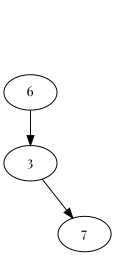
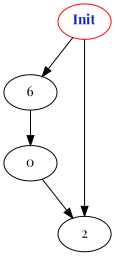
node "Init": added
node "3": label "3" -> "0"
node "7": label "7" -> "2"
